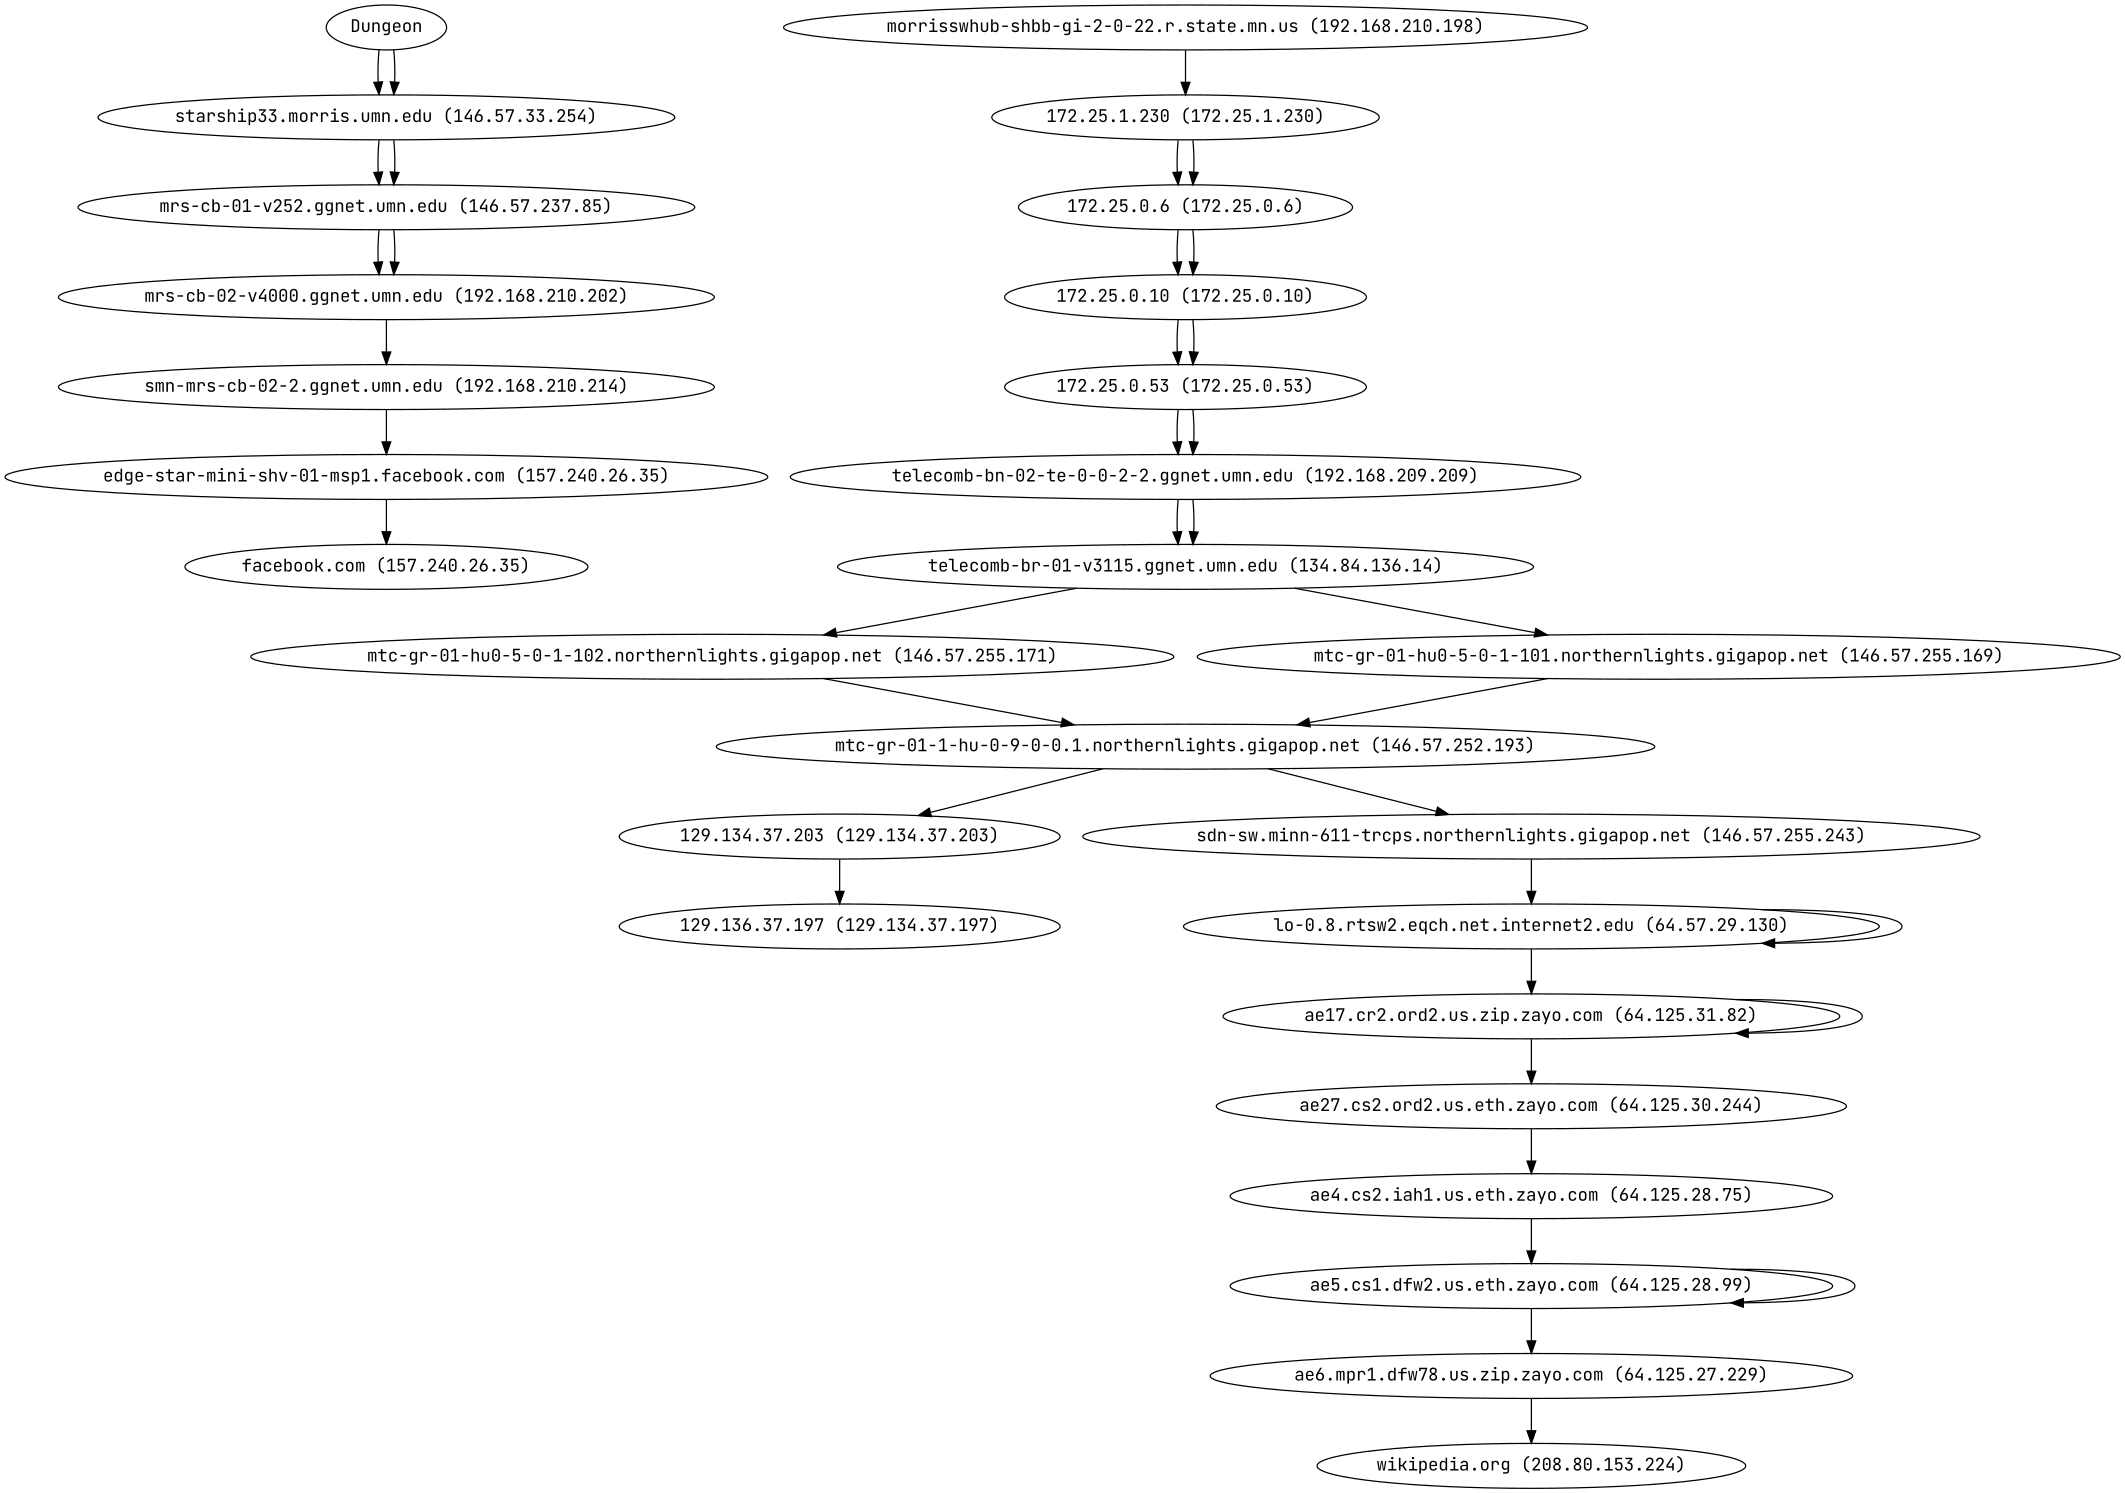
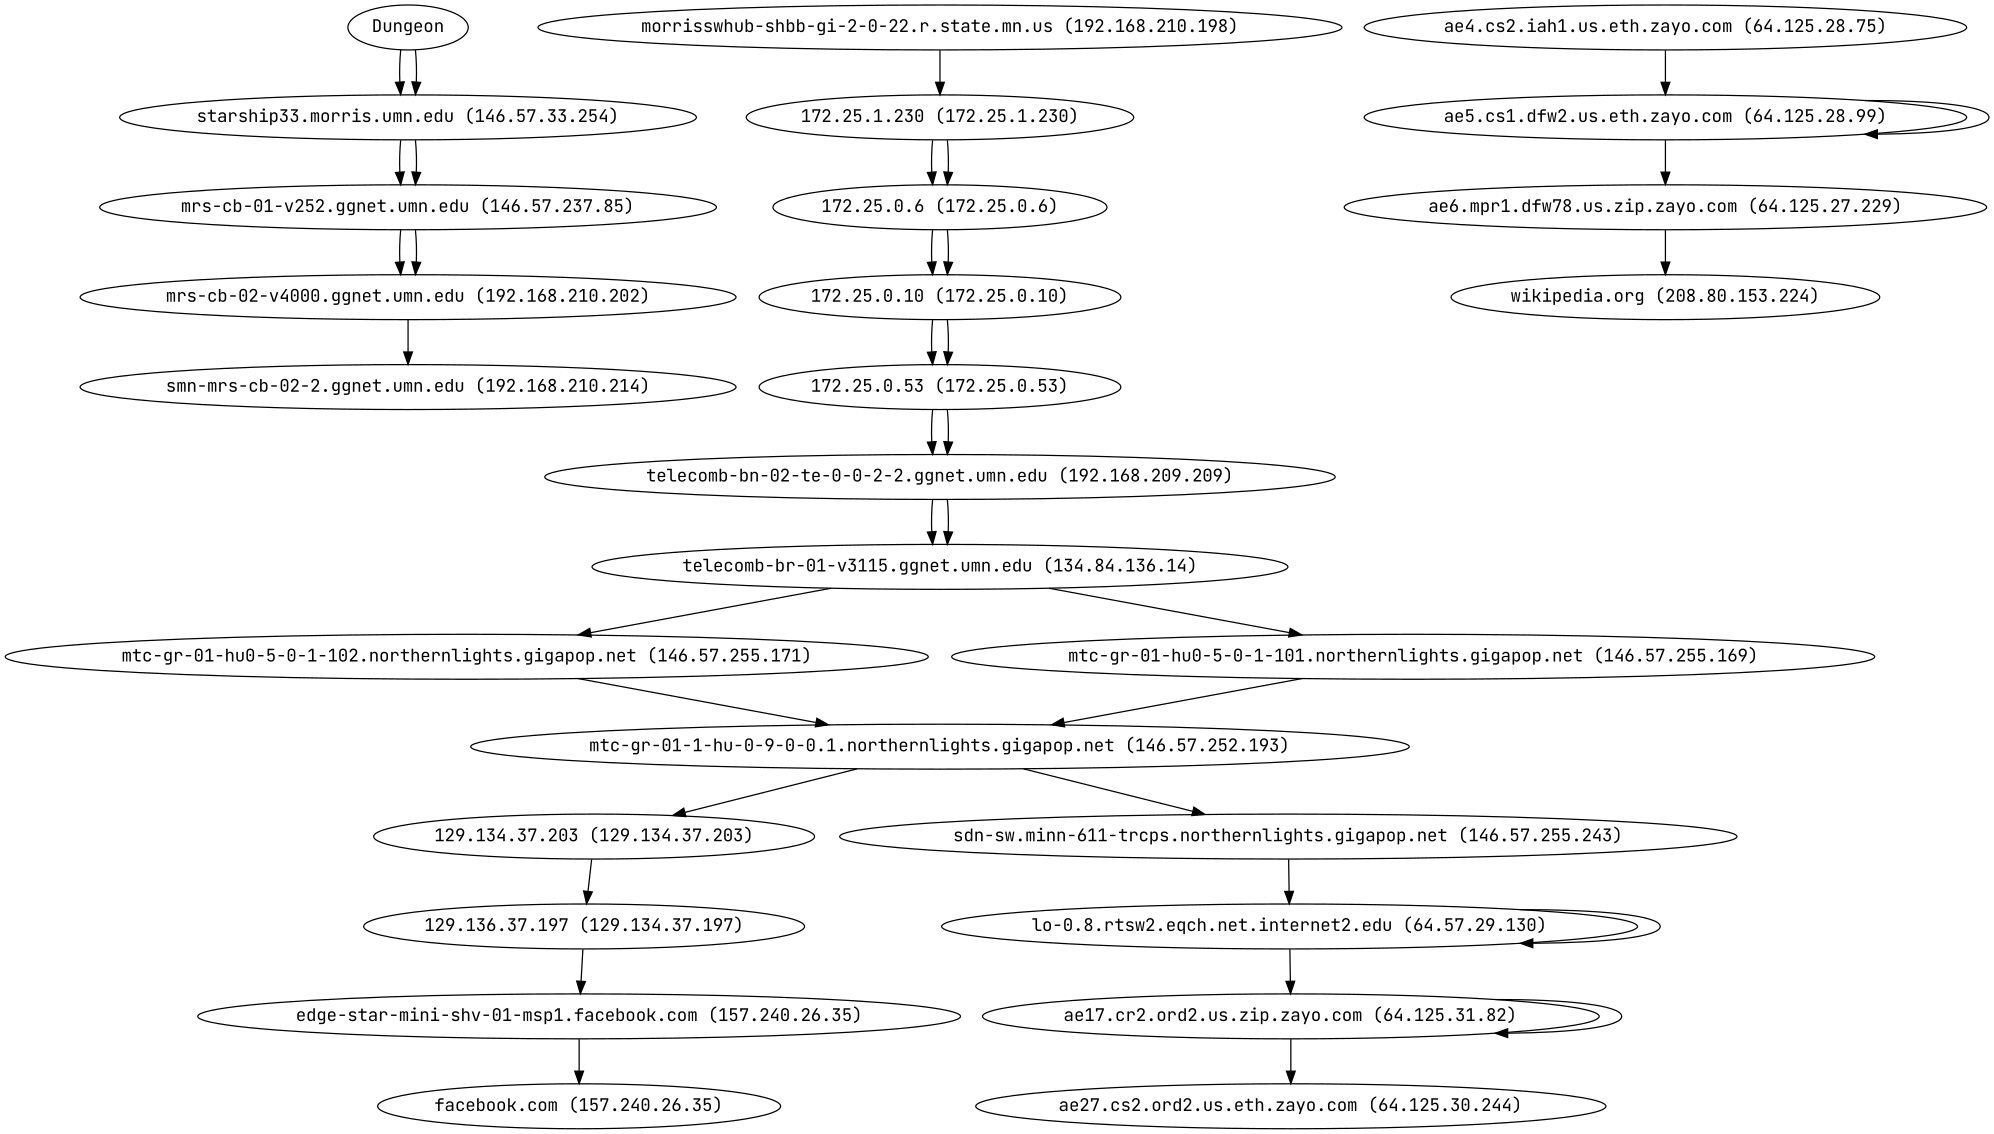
edge "smn-mrs-cb-02-2.ggnet.umn.edu (192.168.210.214)" -> "edge-star-mini-shv-01-msp1.facebook.com (157.240.26.35)": now "129.136.37.197 (129.134.37.197)" -> "edge-star-mini-shv-01-msp1.facebook.com (157.240.26.35)"
edge "ae27.cs2.ord2.us.eth.zayo.com (64.125.30.244)" -> "ae4.cs2.iah1.us.eth.zayo.com (64.125.28.75)": removed
